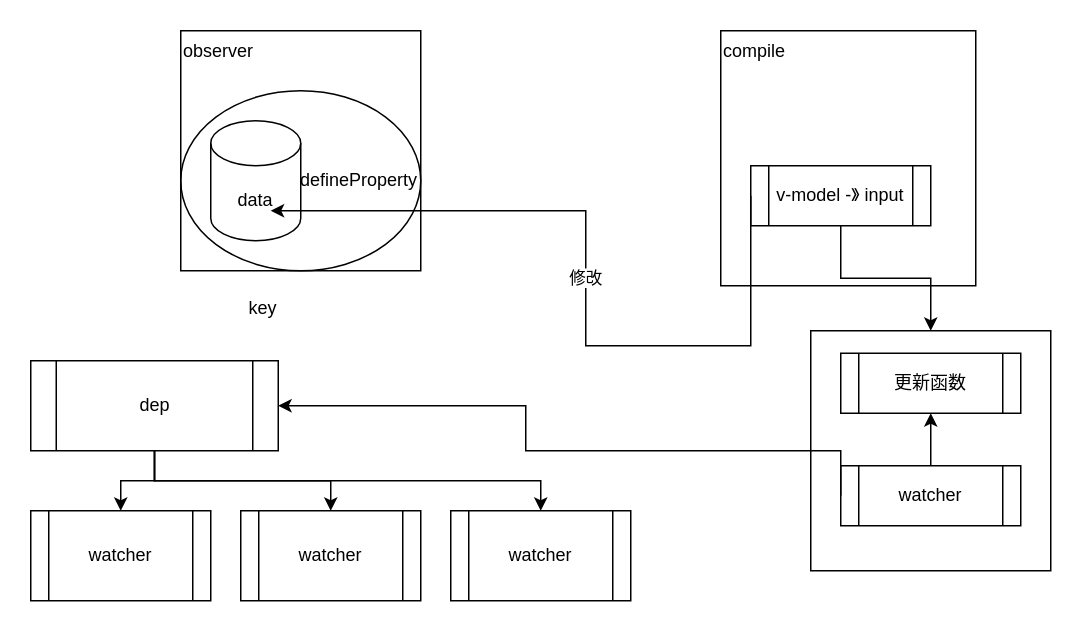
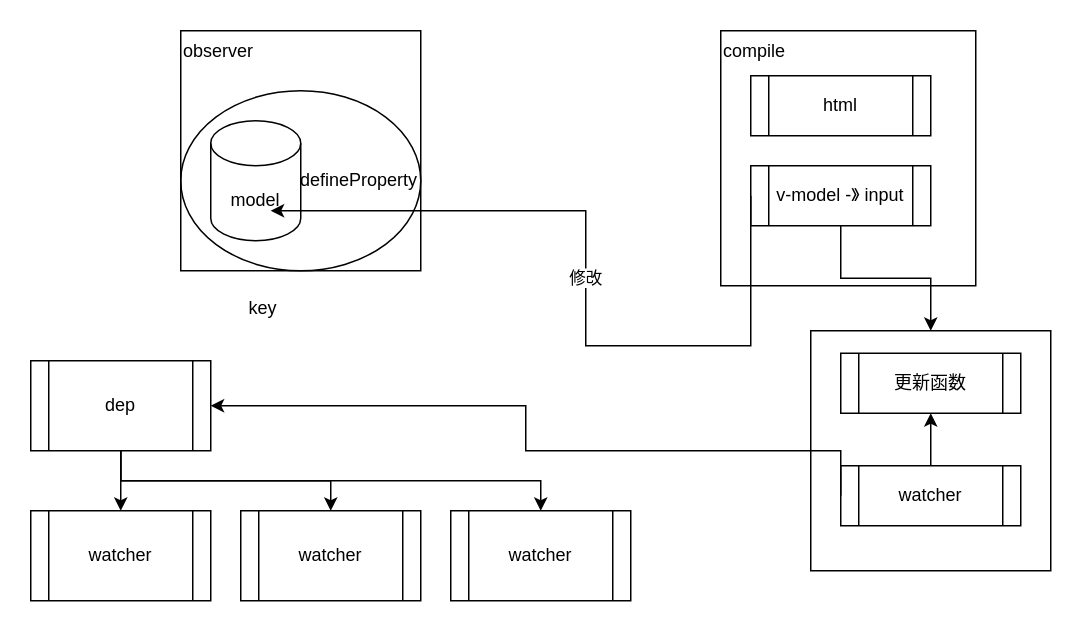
node "html": added
node "data": label "data" -> "model"
node "dep": size 248x90 -> 180x90
